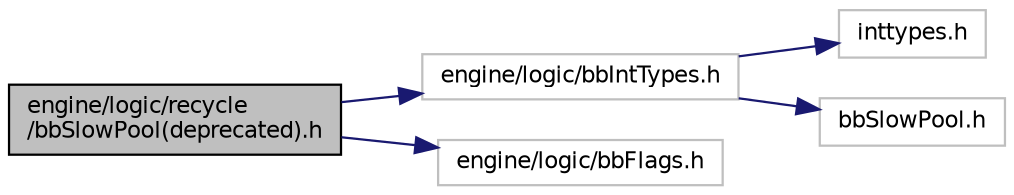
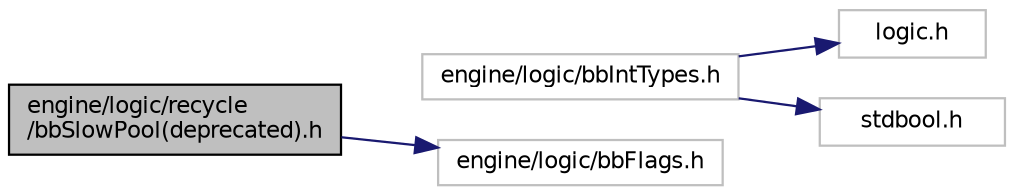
node "inttypes.h": label "inttypes.h" -> "logic.h"
edge "engine/logic/recycle /bbSlowPool(deprecated).h" -> "engine/logic/bbIntTypes.h": removed
node "bbSlowPool.h": label "bbSlowPool.h" -> "stdbool.h"
